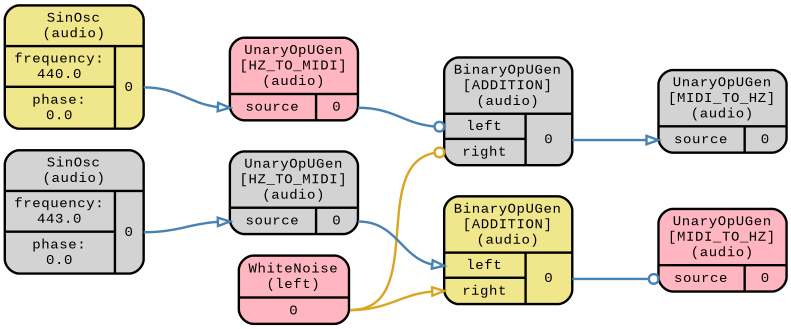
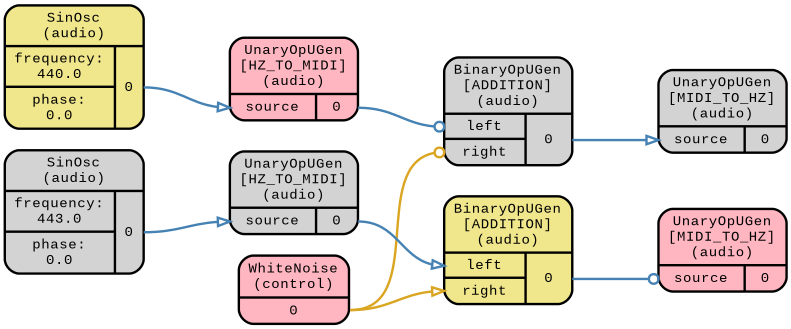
node "WhiteNoise": text "(left)" -> "(control)"
